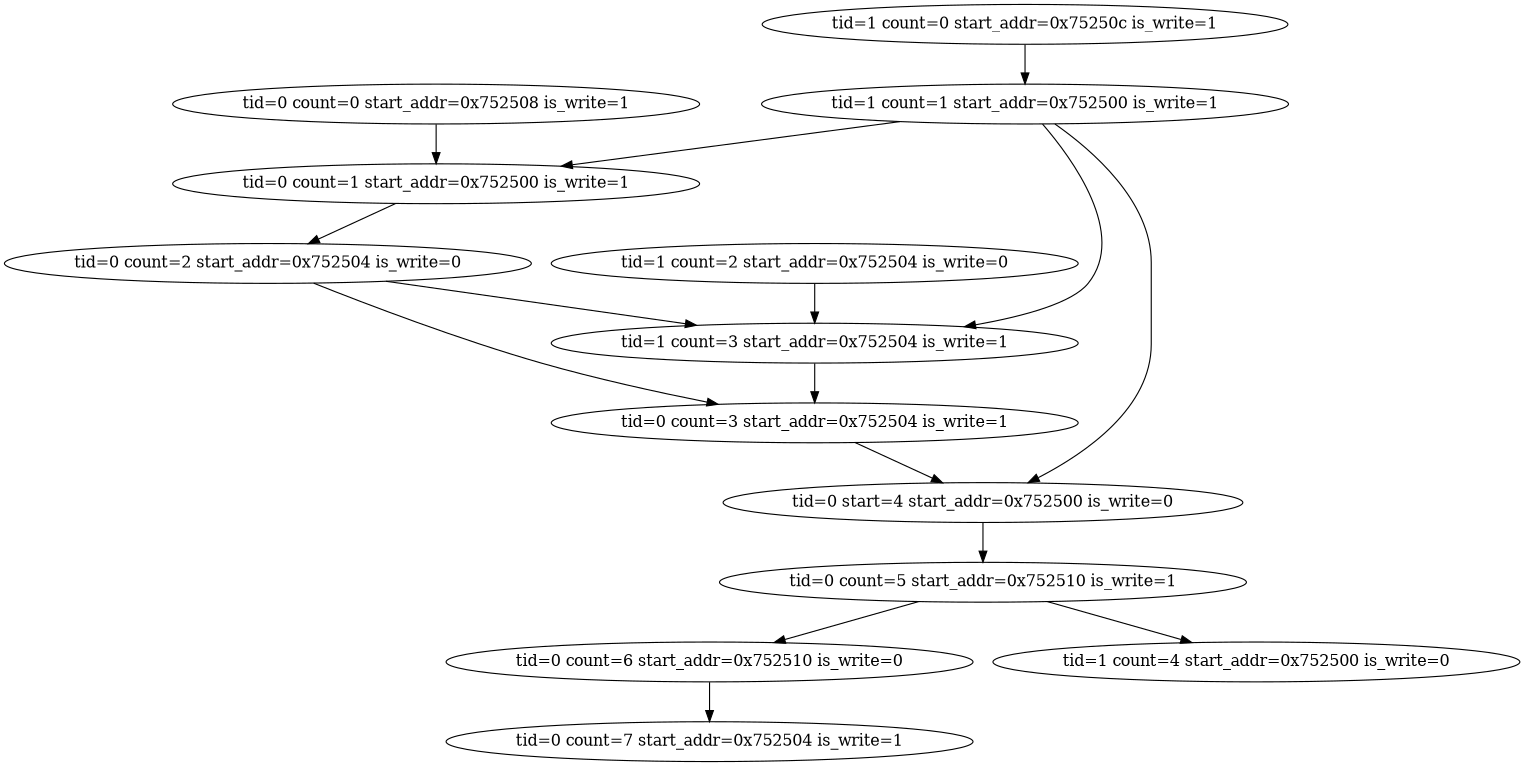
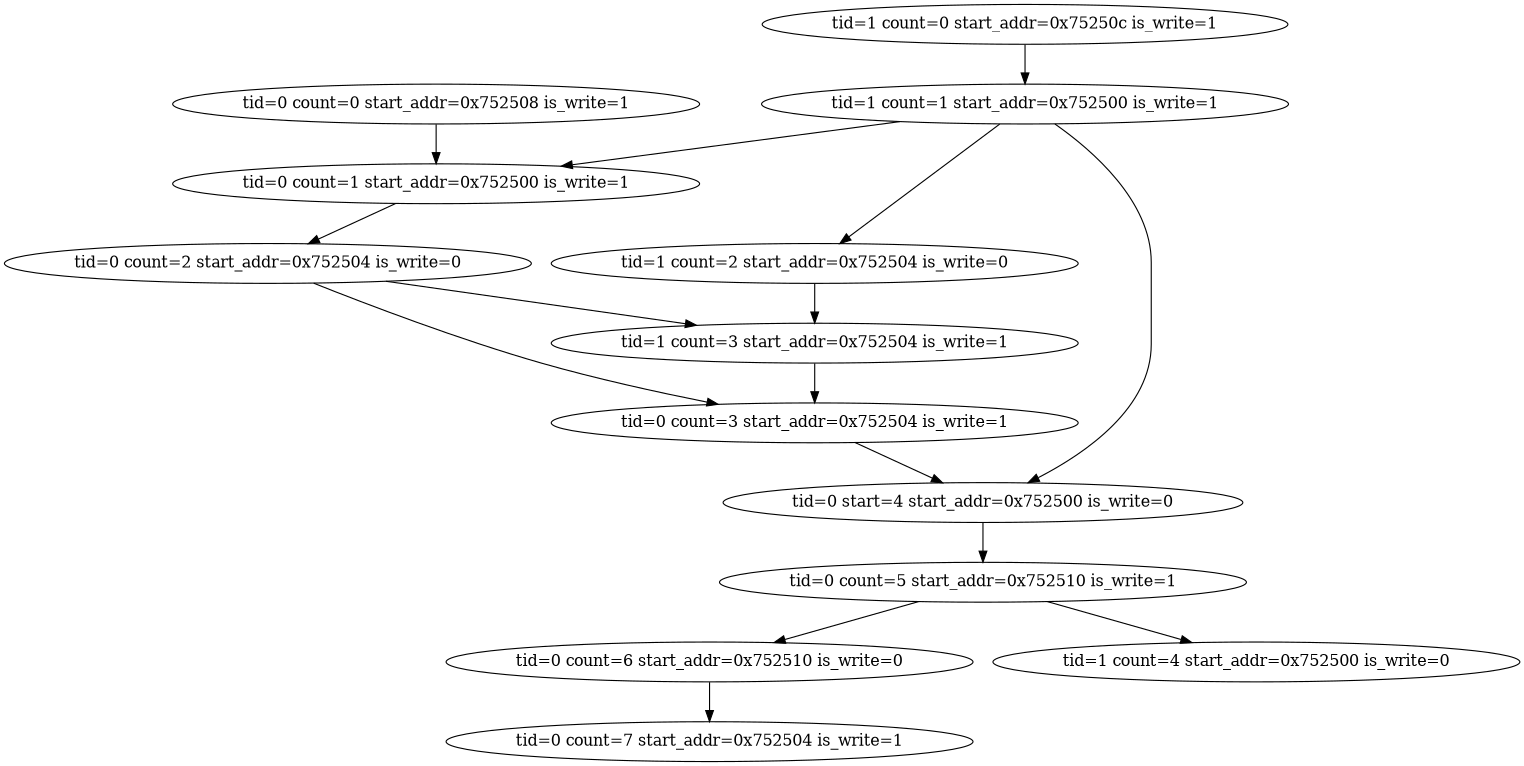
edge "tid=1 count=1 start_addr=0x752500 is_write=1" -> "tid=1 count=3 start_addr=0x752504 is_write=1": now "tid=1 count=1 start_addr=0x752500 is_write=1" -> "tid=1 count=2 start_addr=0x752504 is_write=0"
